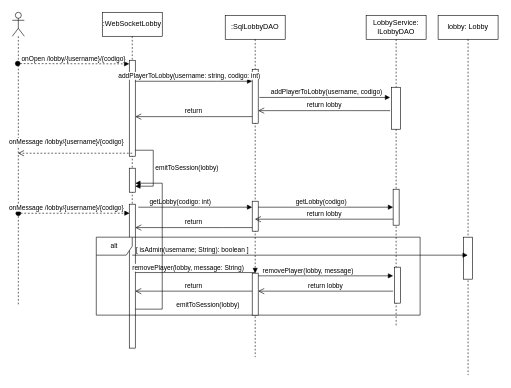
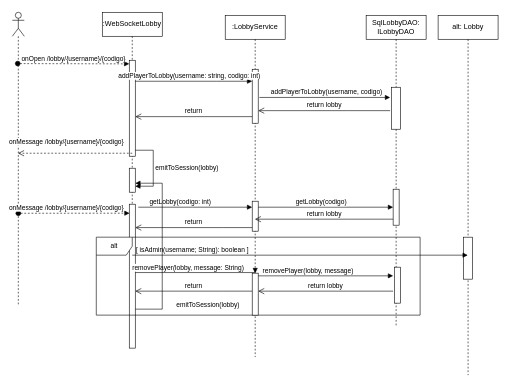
node ":SqlLobbyDAO": label ":SqlLobbyDAO" -> ":LobbyService"
node "LobbyService: ILobbyDAO": label "LobbyService: ILobbyDAO" -> "SqlLobbyDAO: ILobbyDAO"
node "lobby: Lobby": label "lobby: Lobby" -> "alt: Lobby"
